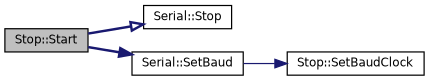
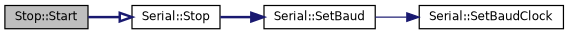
edge "Stop::Start" -> "Serial::SetBaud": now "Serial::Stop" -> "Serial::SetBaud"
node "Stop::SetBaudClock": label "Stop::SetBaudClock" -> "Serial::SetBaudClock"
